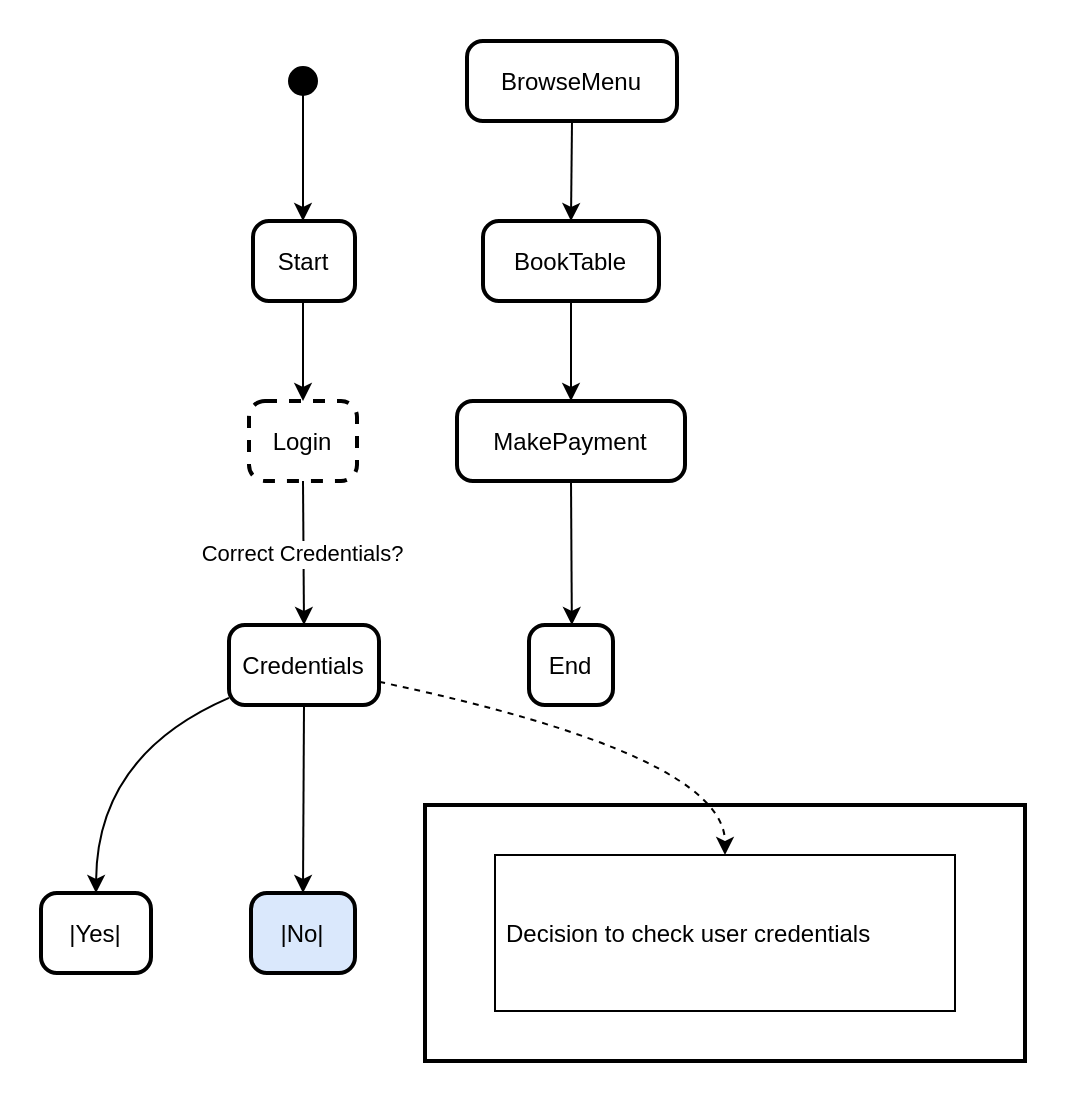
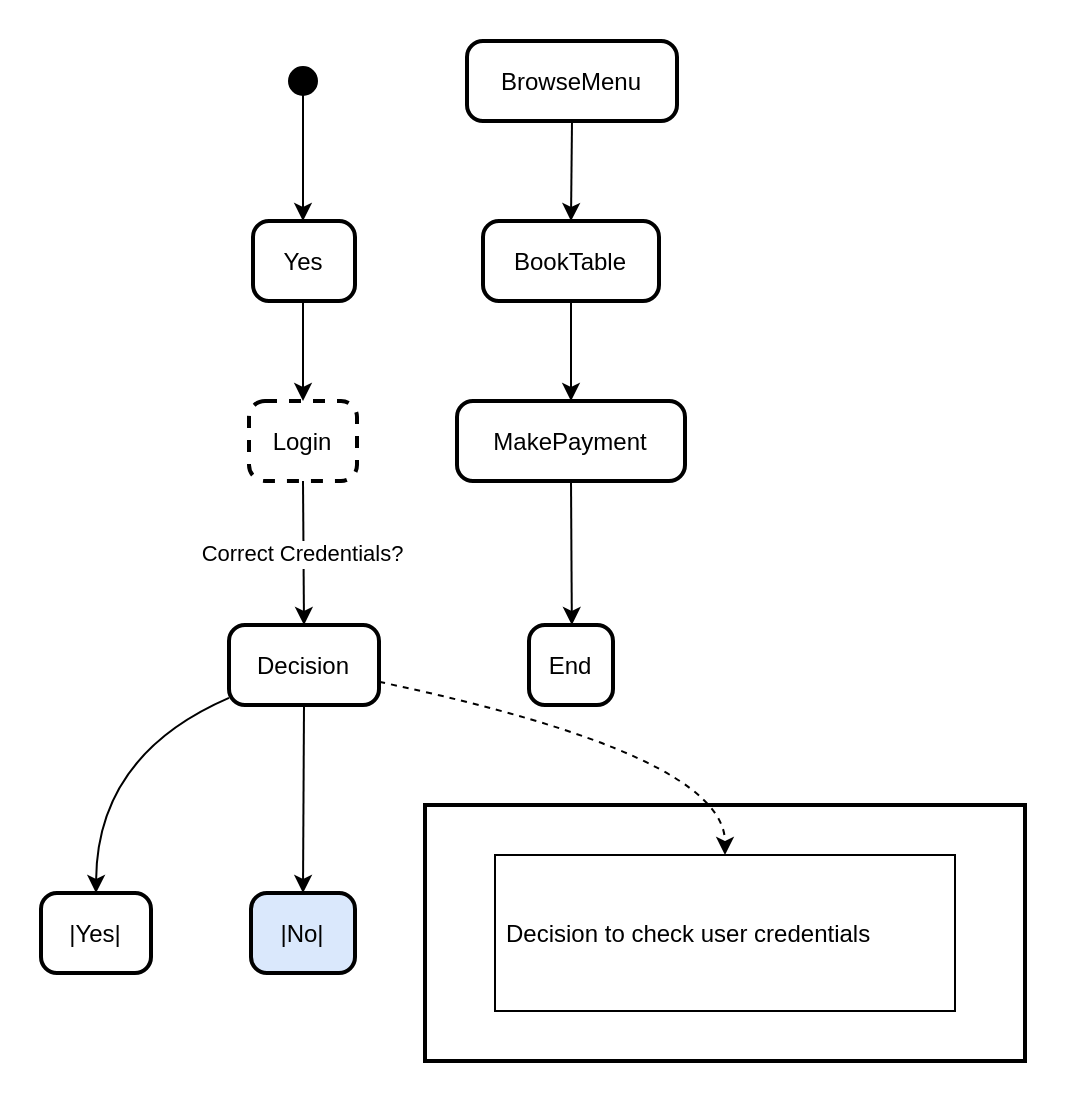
node "Start": label "Start" -> "Yes"
node "Credentials": label "Credentials" -> "Decision"
